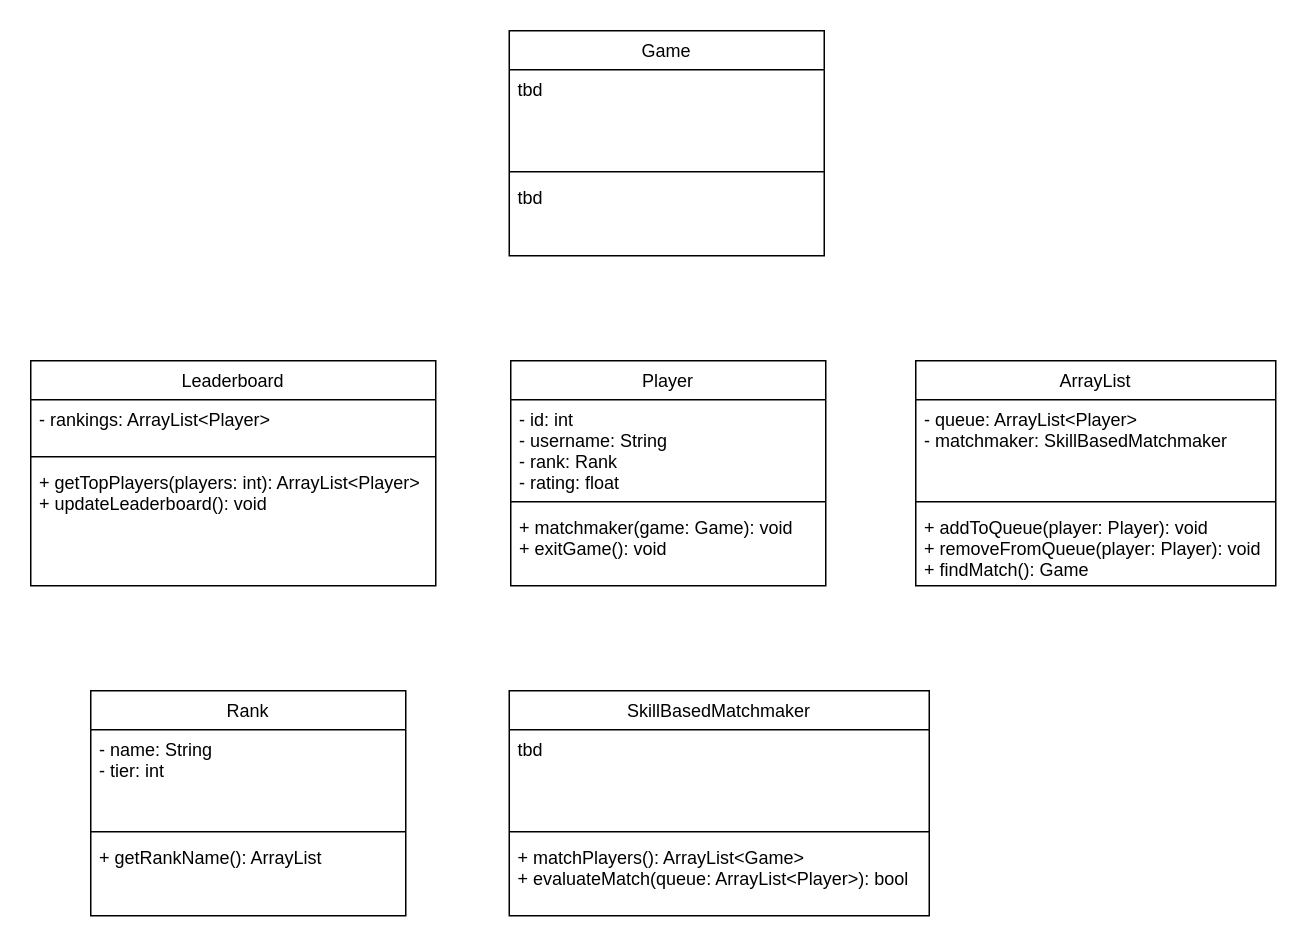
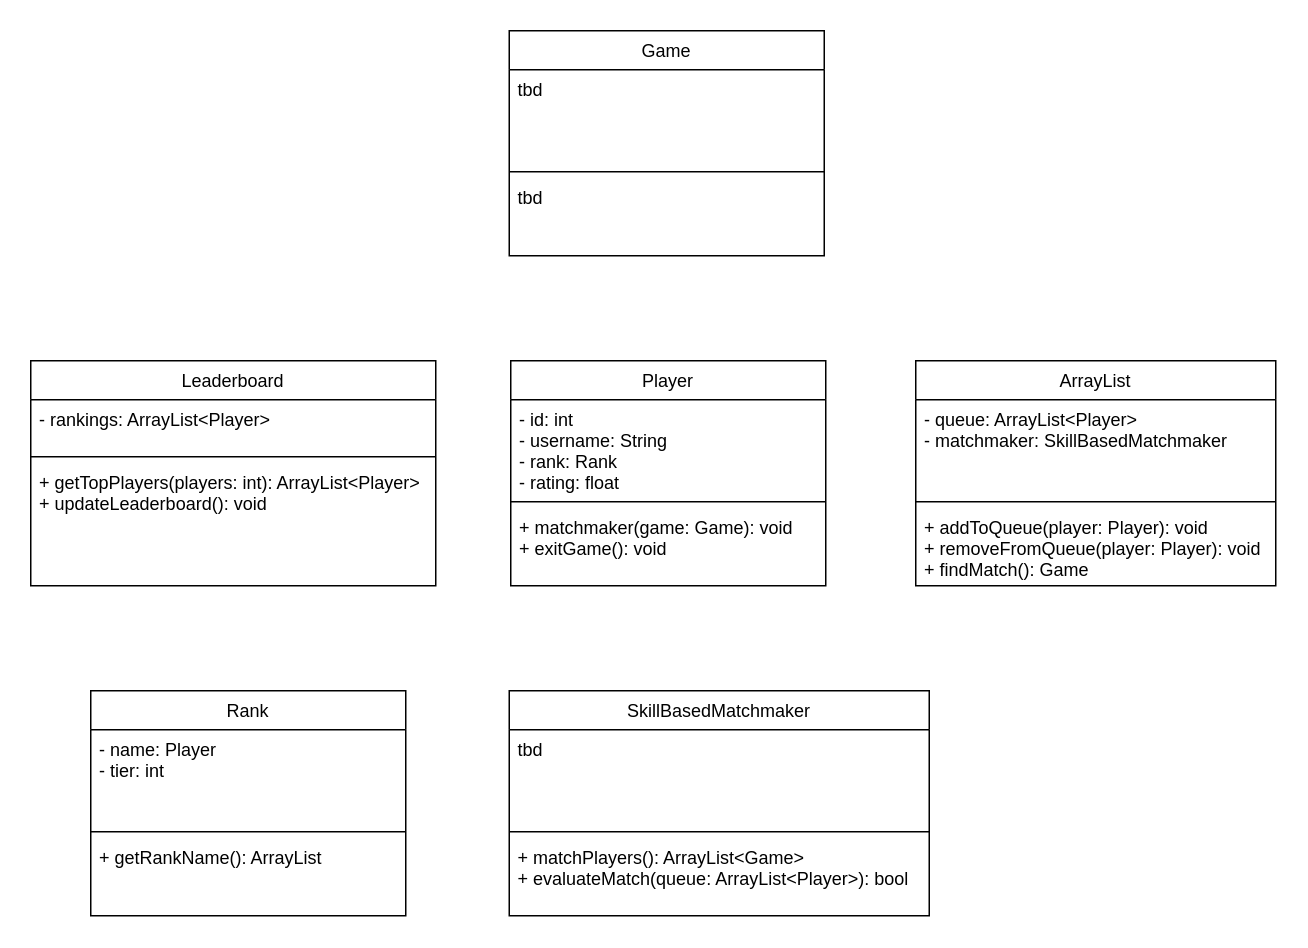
node "- name: String - tier: int": label "- name: String - tier: int" -> "- name: Player - tier: int"
